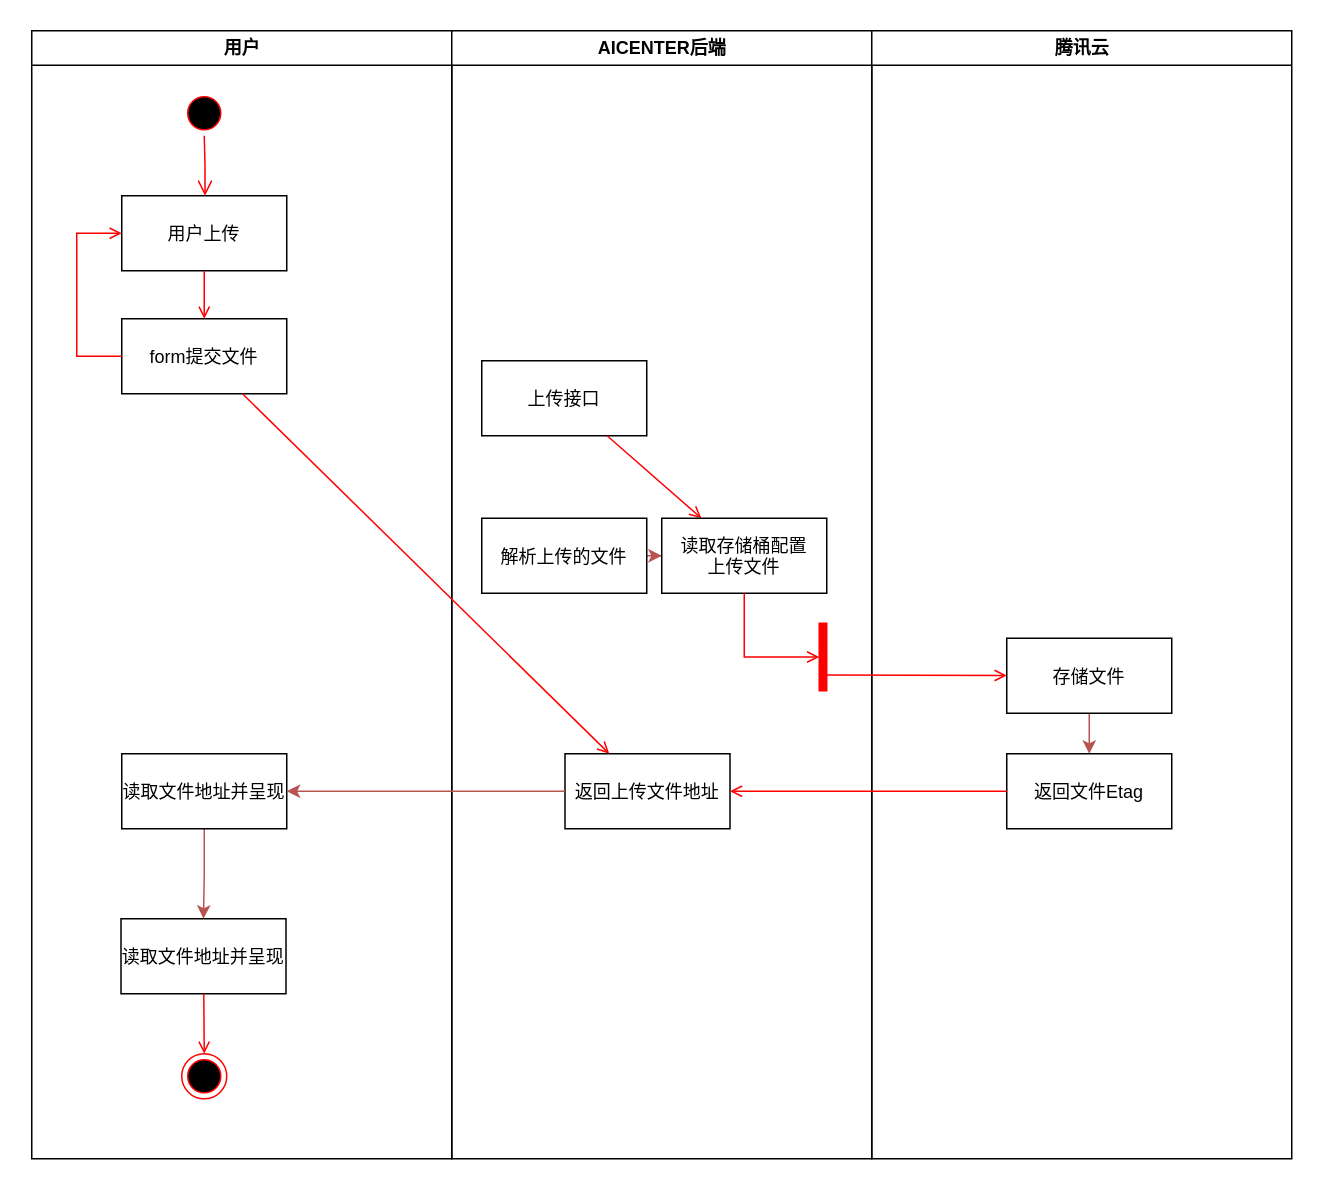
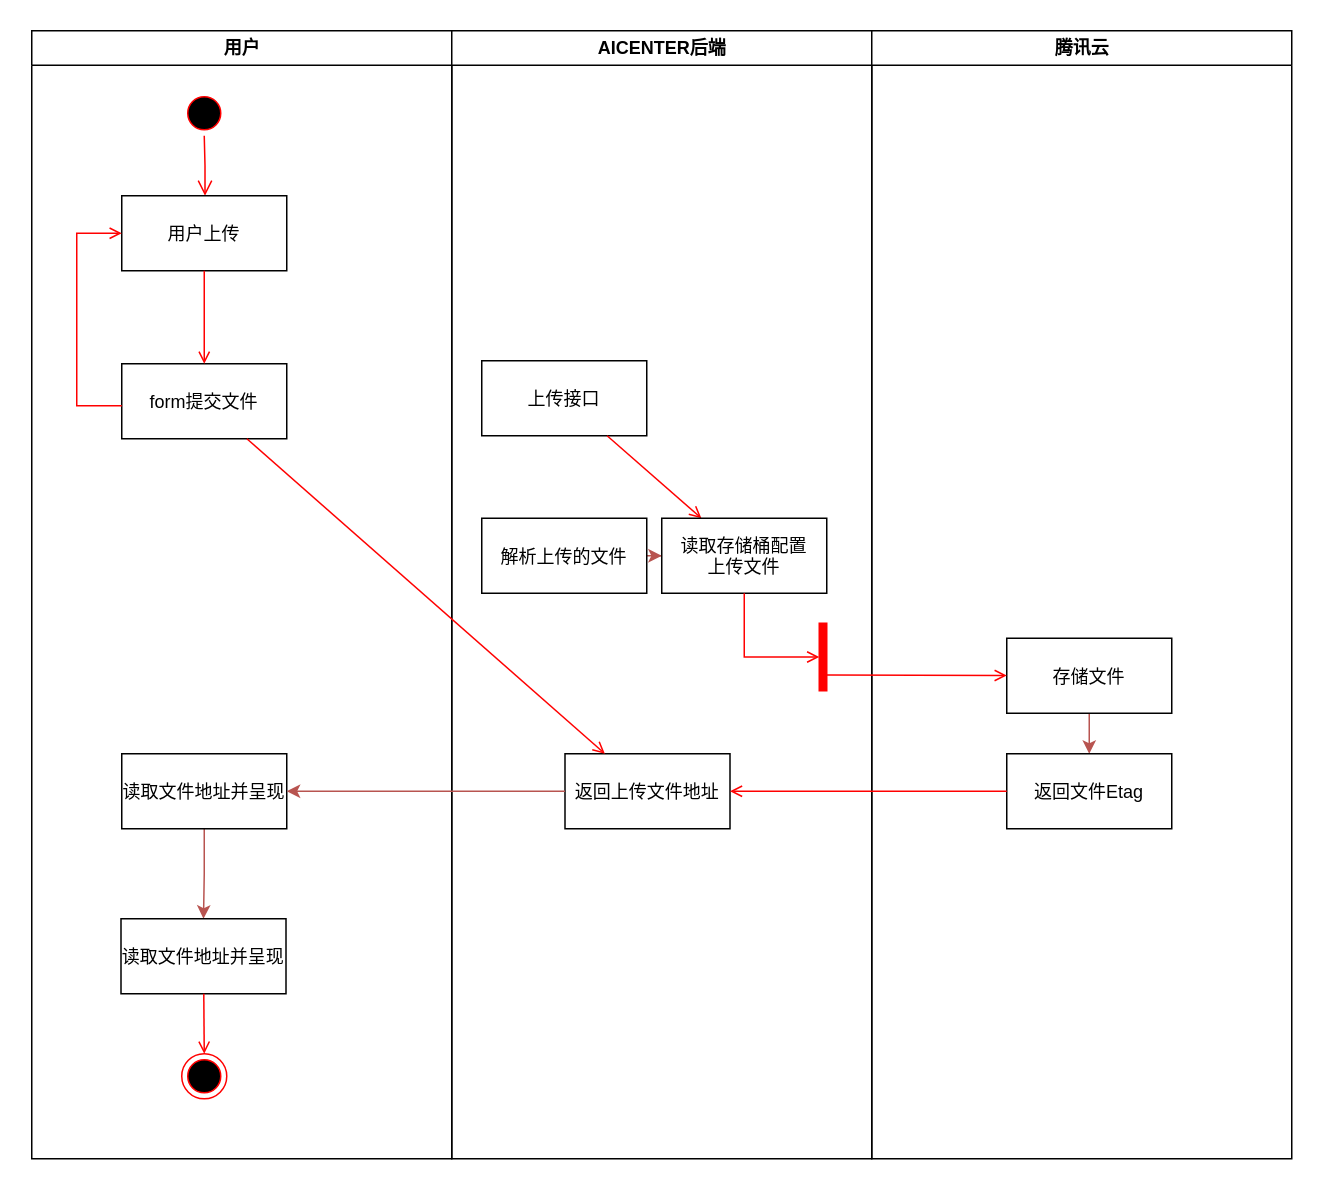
node "form提交文件": moved (204, 356) -> (204, 401)
